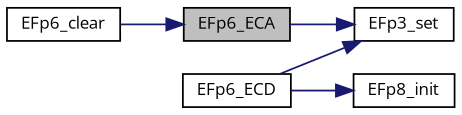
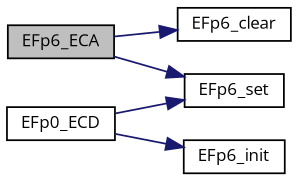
edge "EFp6_clear" -> "EFp6_ECA": reversed
node "EFp3_set": label "EFp3_set" -> "EFp6_set"
node "EFp6_ECD": label "EFp6_ECD" -> "EFp0_ECD"
node "EFp8_init": label "EFp8_init" -> "EFp6_init"
